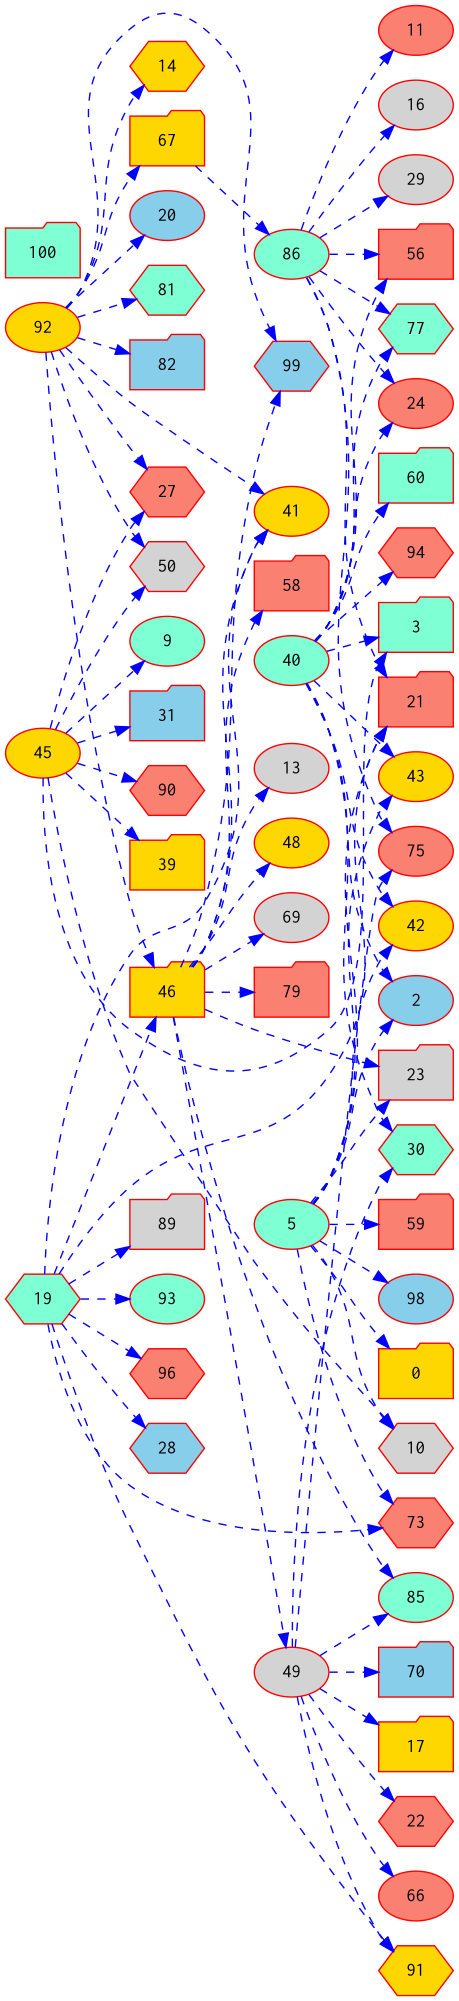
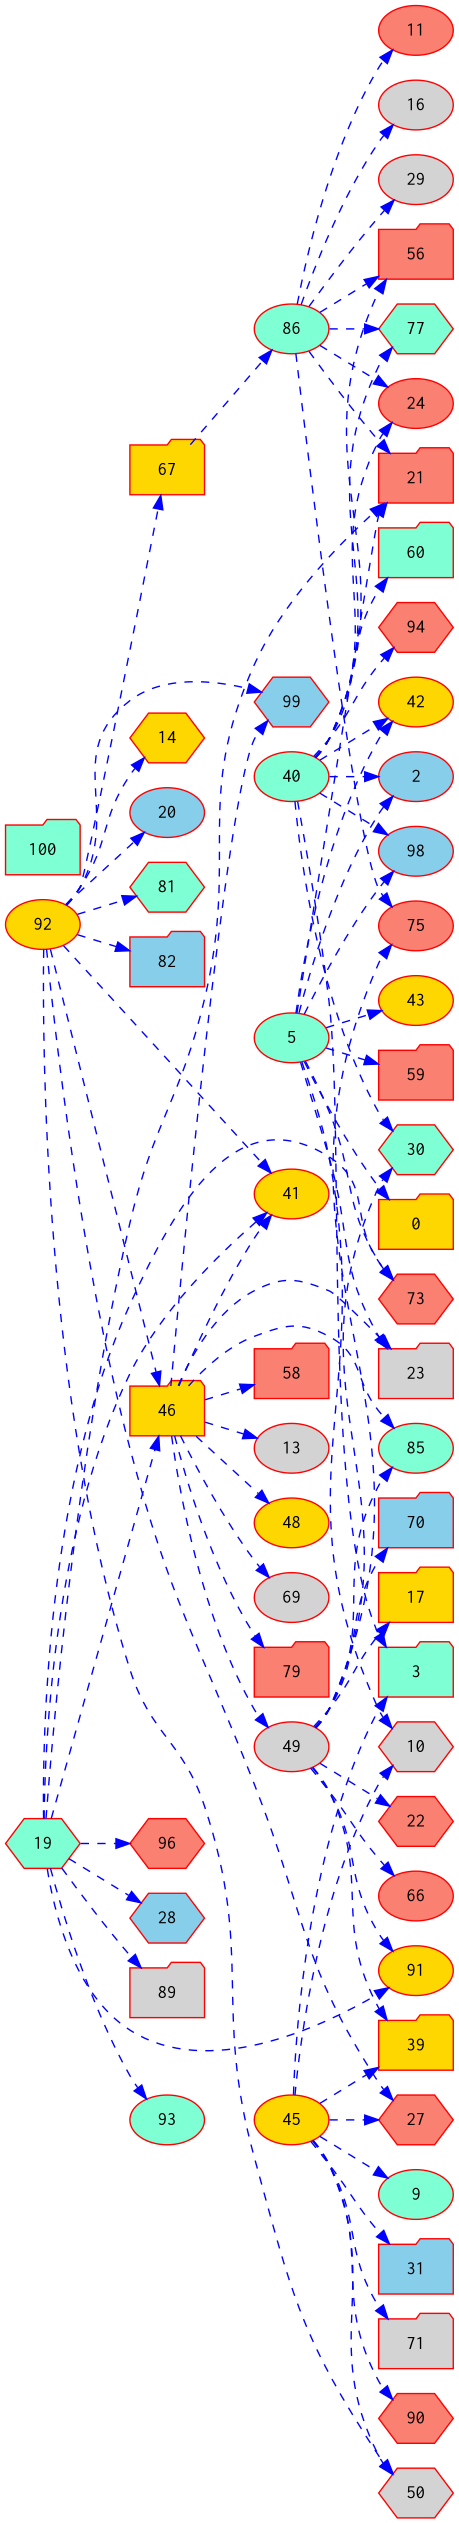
edge "40" -> "43": now "40" -> "98"
edge "49" -> "39": added
node "91": shape hexagon -> ellipse
node "71": added
